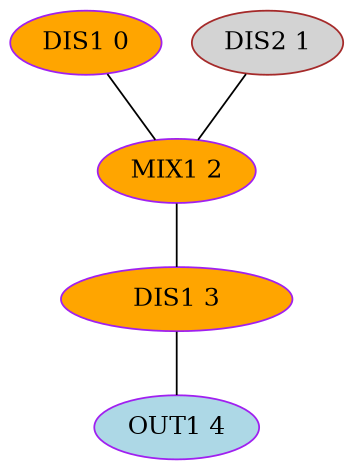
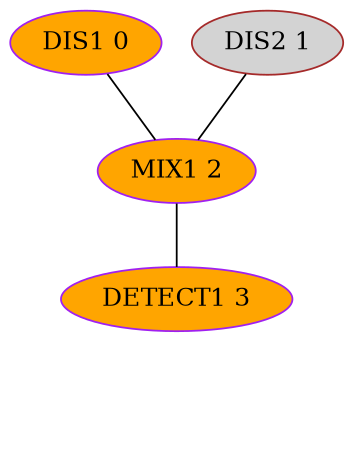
node "DIS1 3": label "DIS1 3" -> "DETECT1 3"
node "OUT1 4": removed
